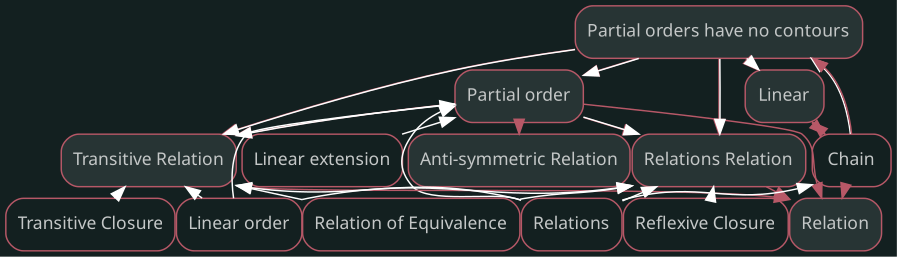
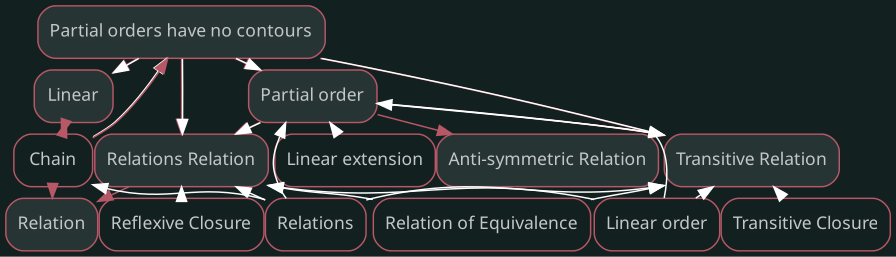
edge "Partial order" -> "Relation": removed
edge "Transitive Relation" -> "Relation": removed
